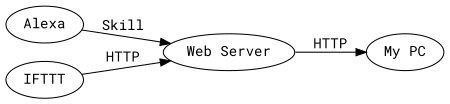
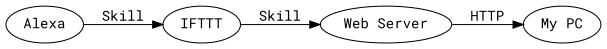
edge "Alexa" -> "Web Server": now "Alexa" -> "IFTTT"
edge "IFTTT" -> "Web Server": label "HTTP" -> "Skill"
